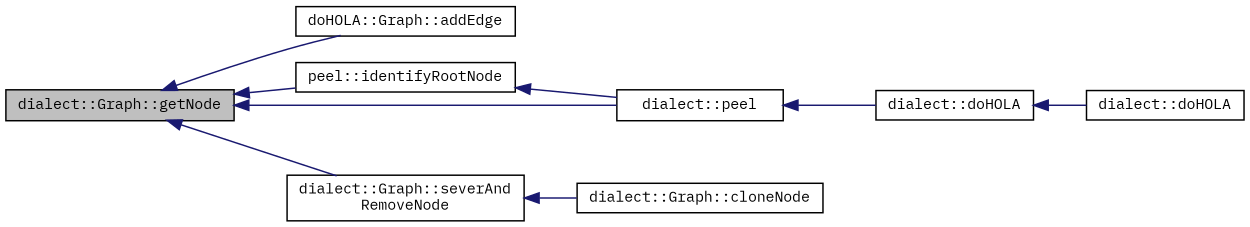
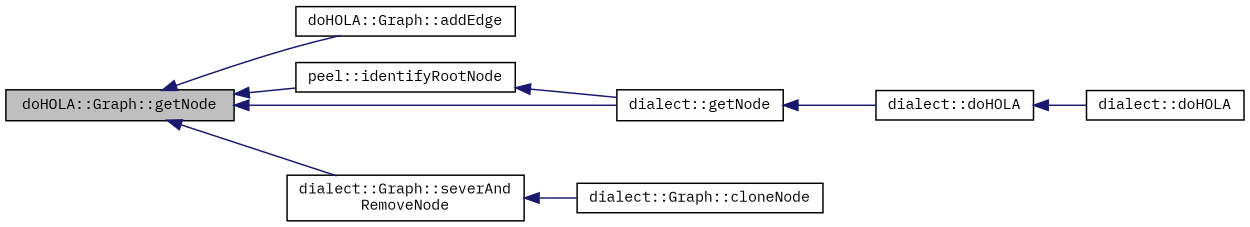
node "dialect::Graph::getNode": label "dialect::Graph::getNode" -> "doHOLA::Graph::getNode"
node "dialect::peel": label "dialect::peel" -> "dialect::getNode"
